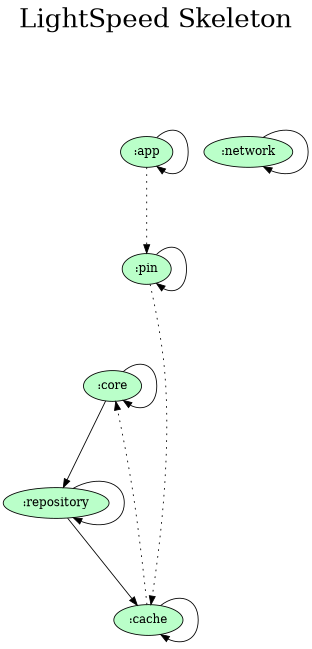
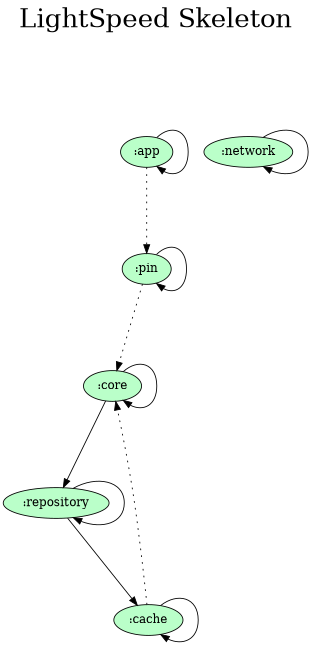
edge ":pin" -> ":cache": now ":pin" -> ":core"
